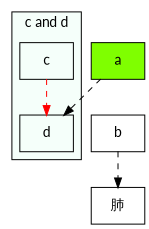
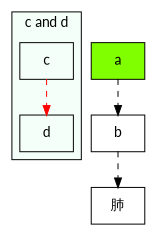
edge "a" -> "d": now "a" -> "b"
